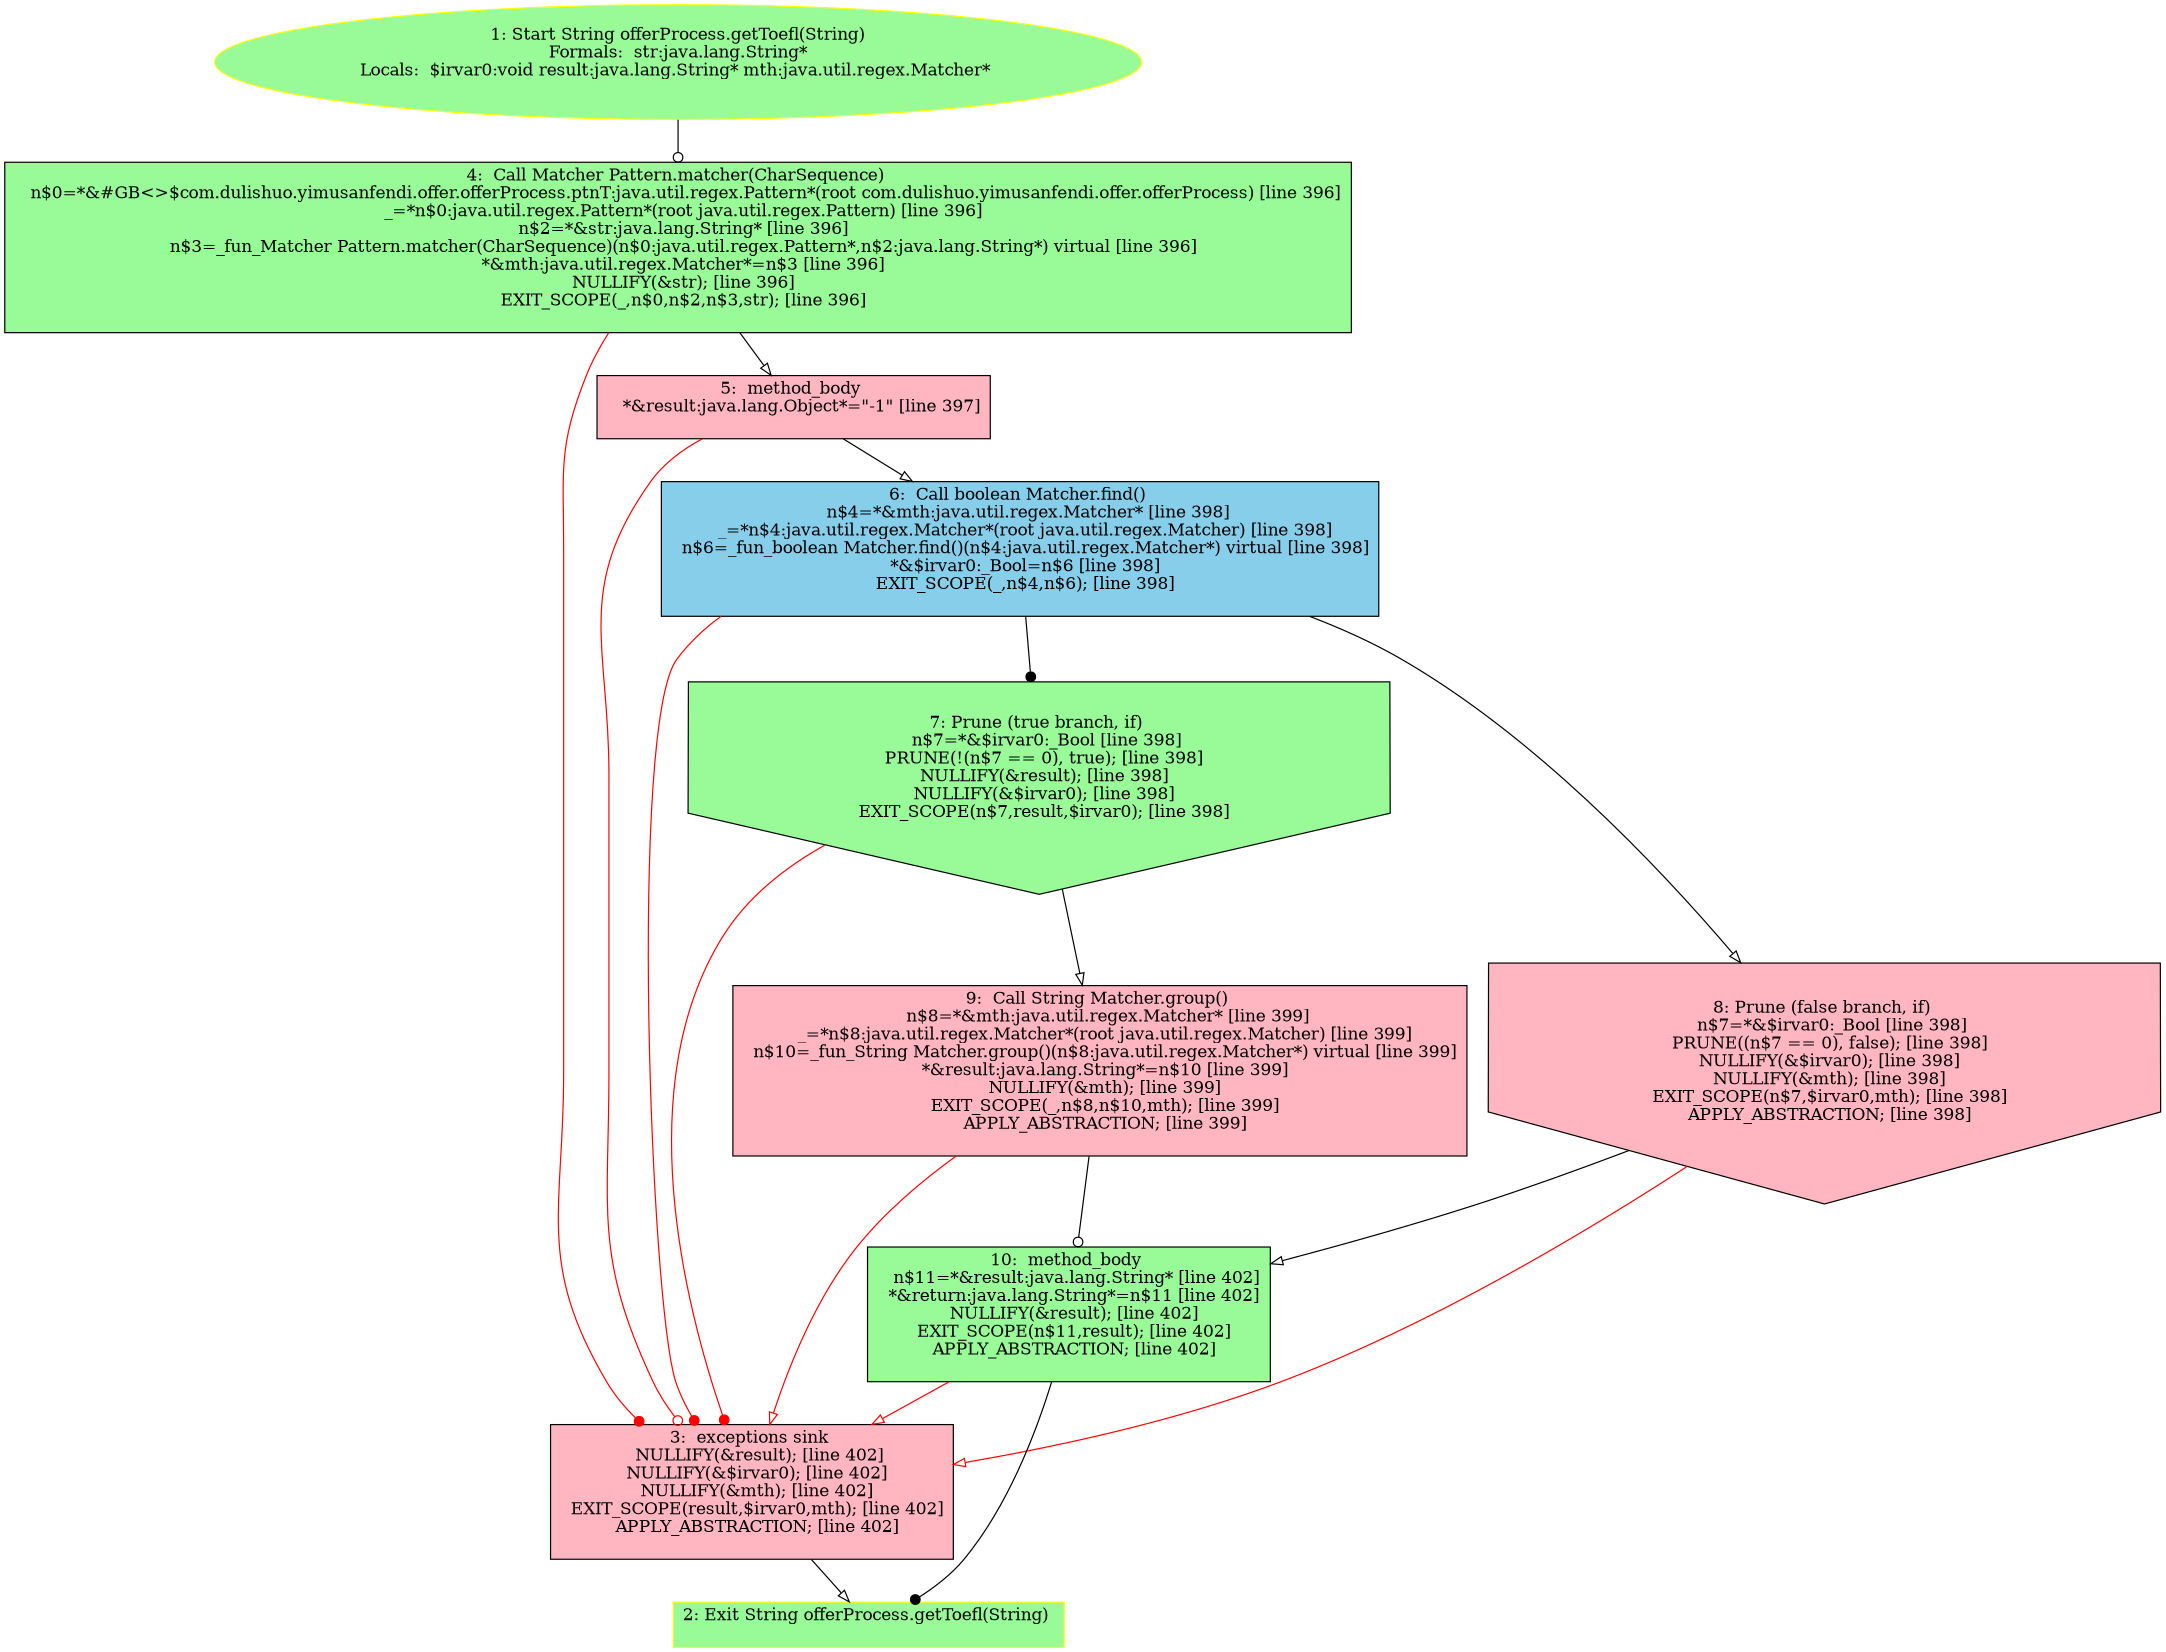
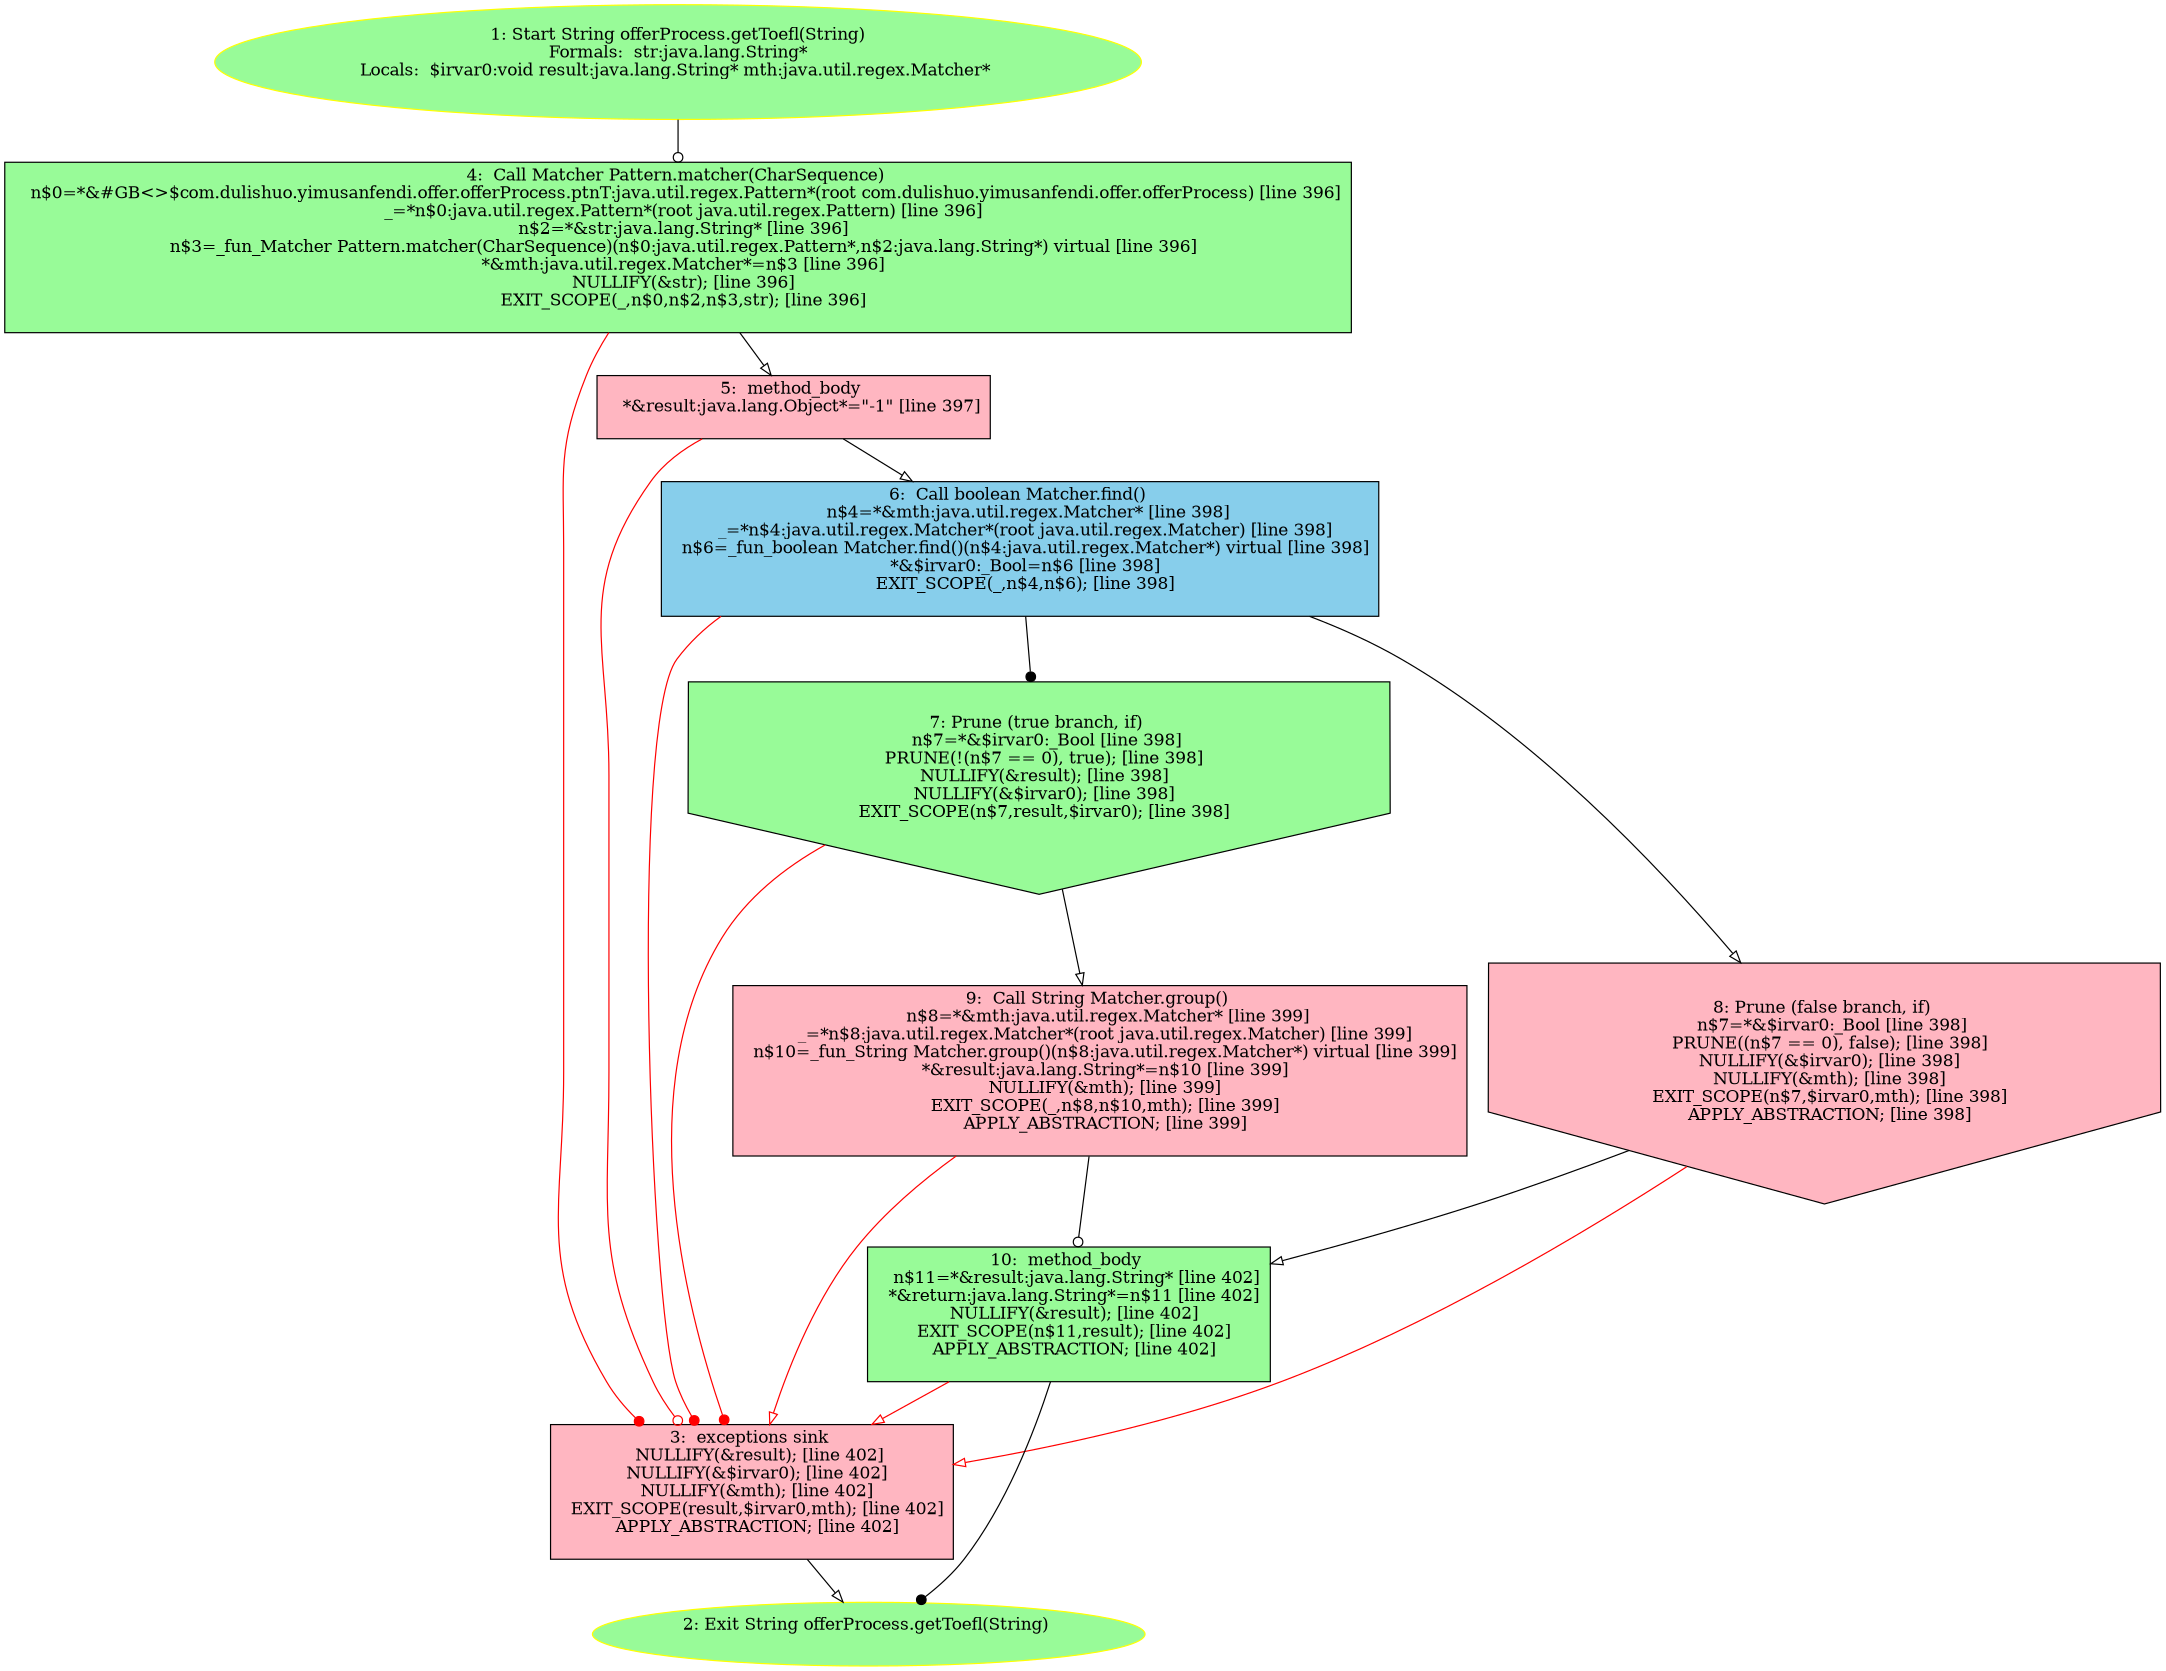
node "2: Exit String offerProcess.getToefl(String)": shape box -> ellipse
